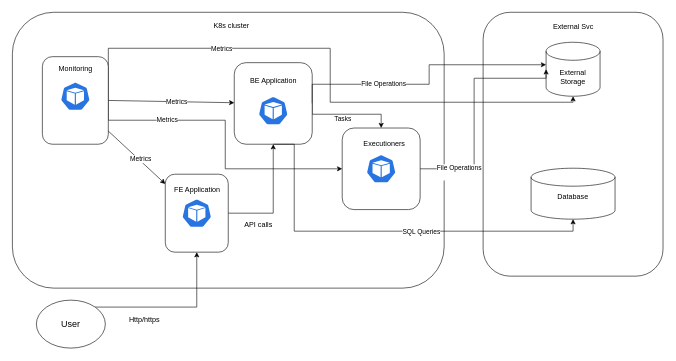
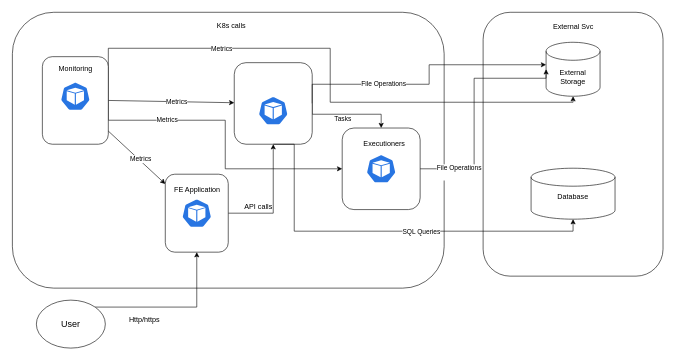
node "K8s cluster": label "K8s cluster" -> "K8s calls"
node "BE Application": removed
node "API calls": moved (258, 225) -> (258, 207)
